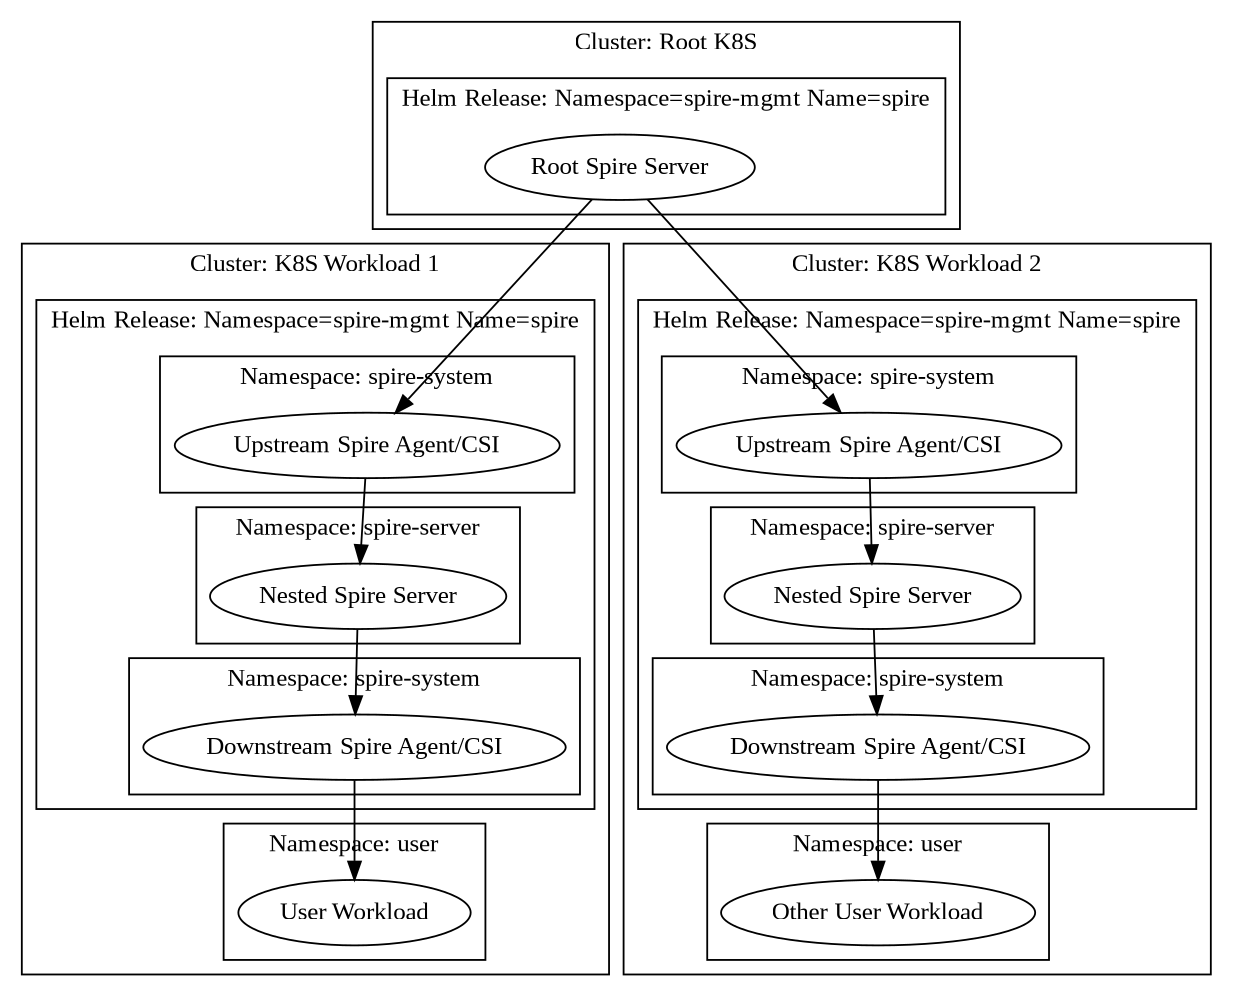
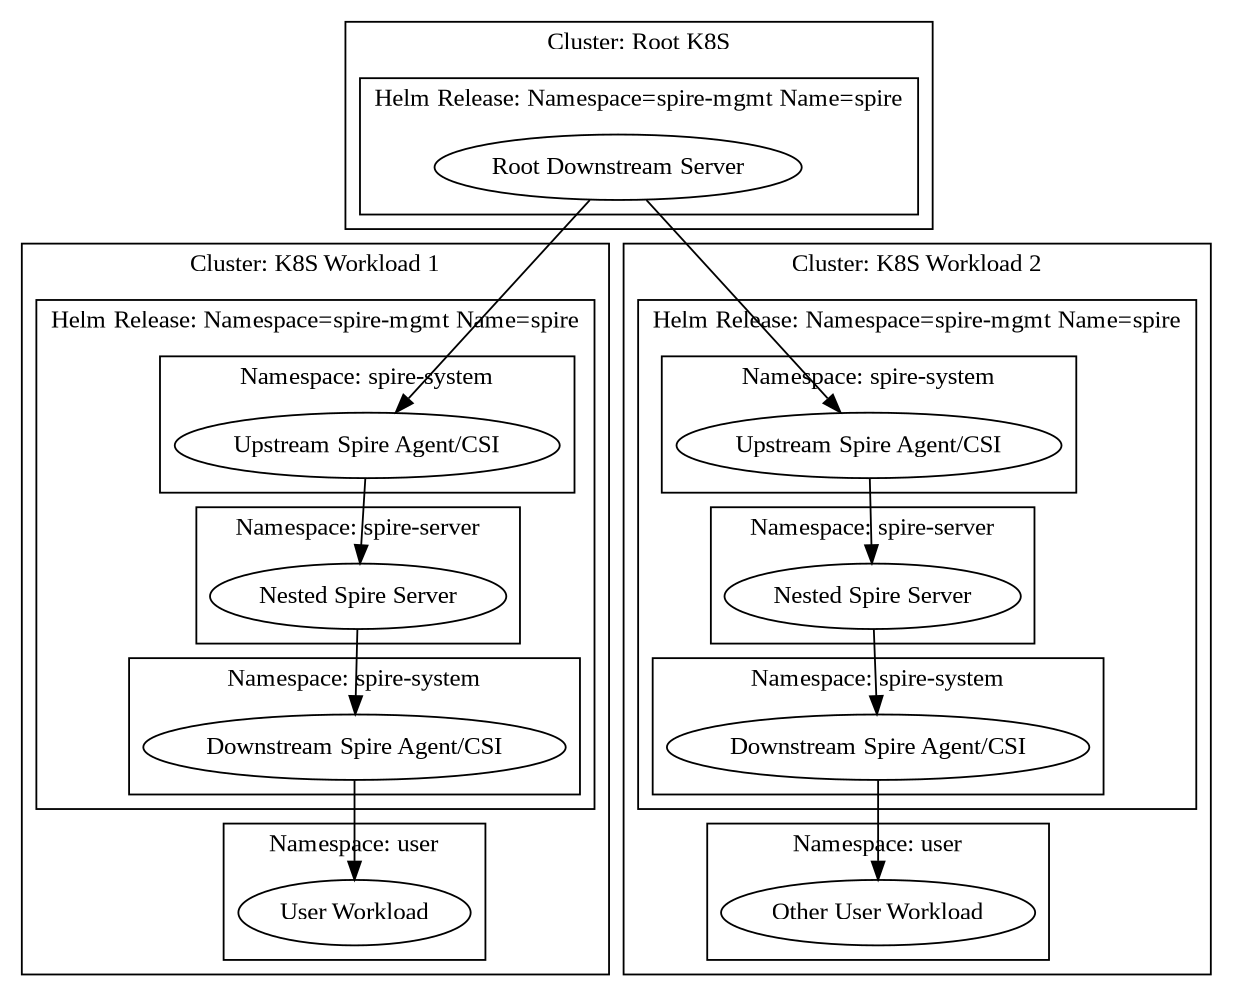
node "Root Spire Server": label "Root Spire Server" -> "Root Downstream Server"
